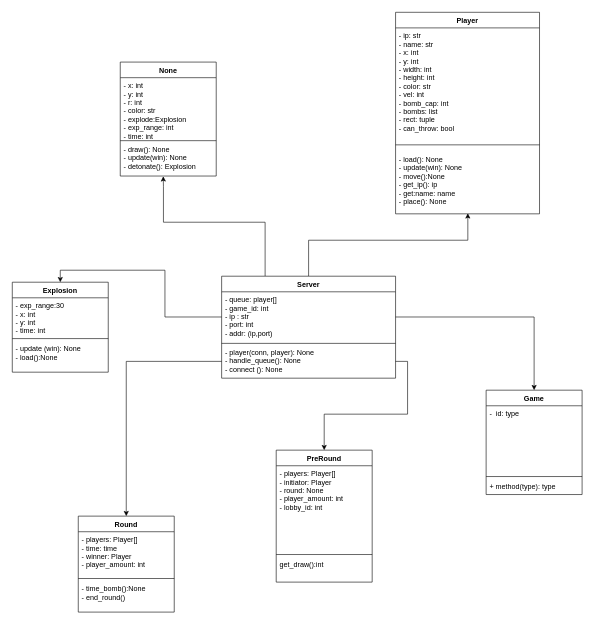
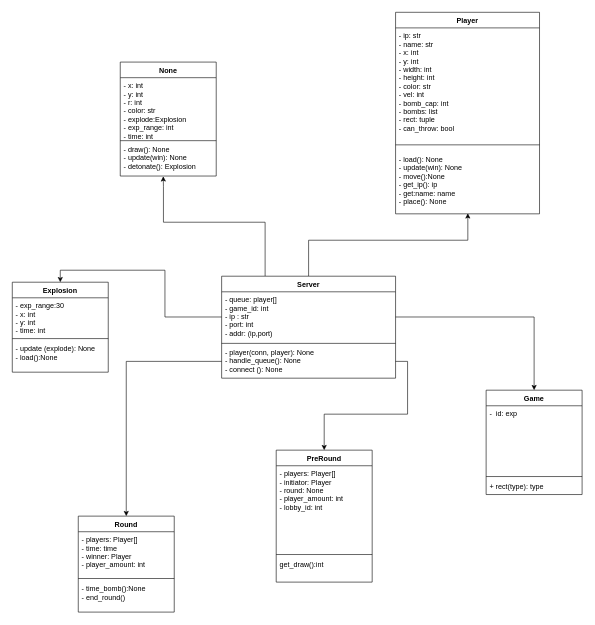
node "- update (win): None - load():None": label "- update (win): None - load():None" -> "- update (explode): None - load():None"
node "- id: type": label "- id: type" -> "- id: exp"
node "+ method(type): type": label "+ method(type): type" -> "+ rect(type): type"
